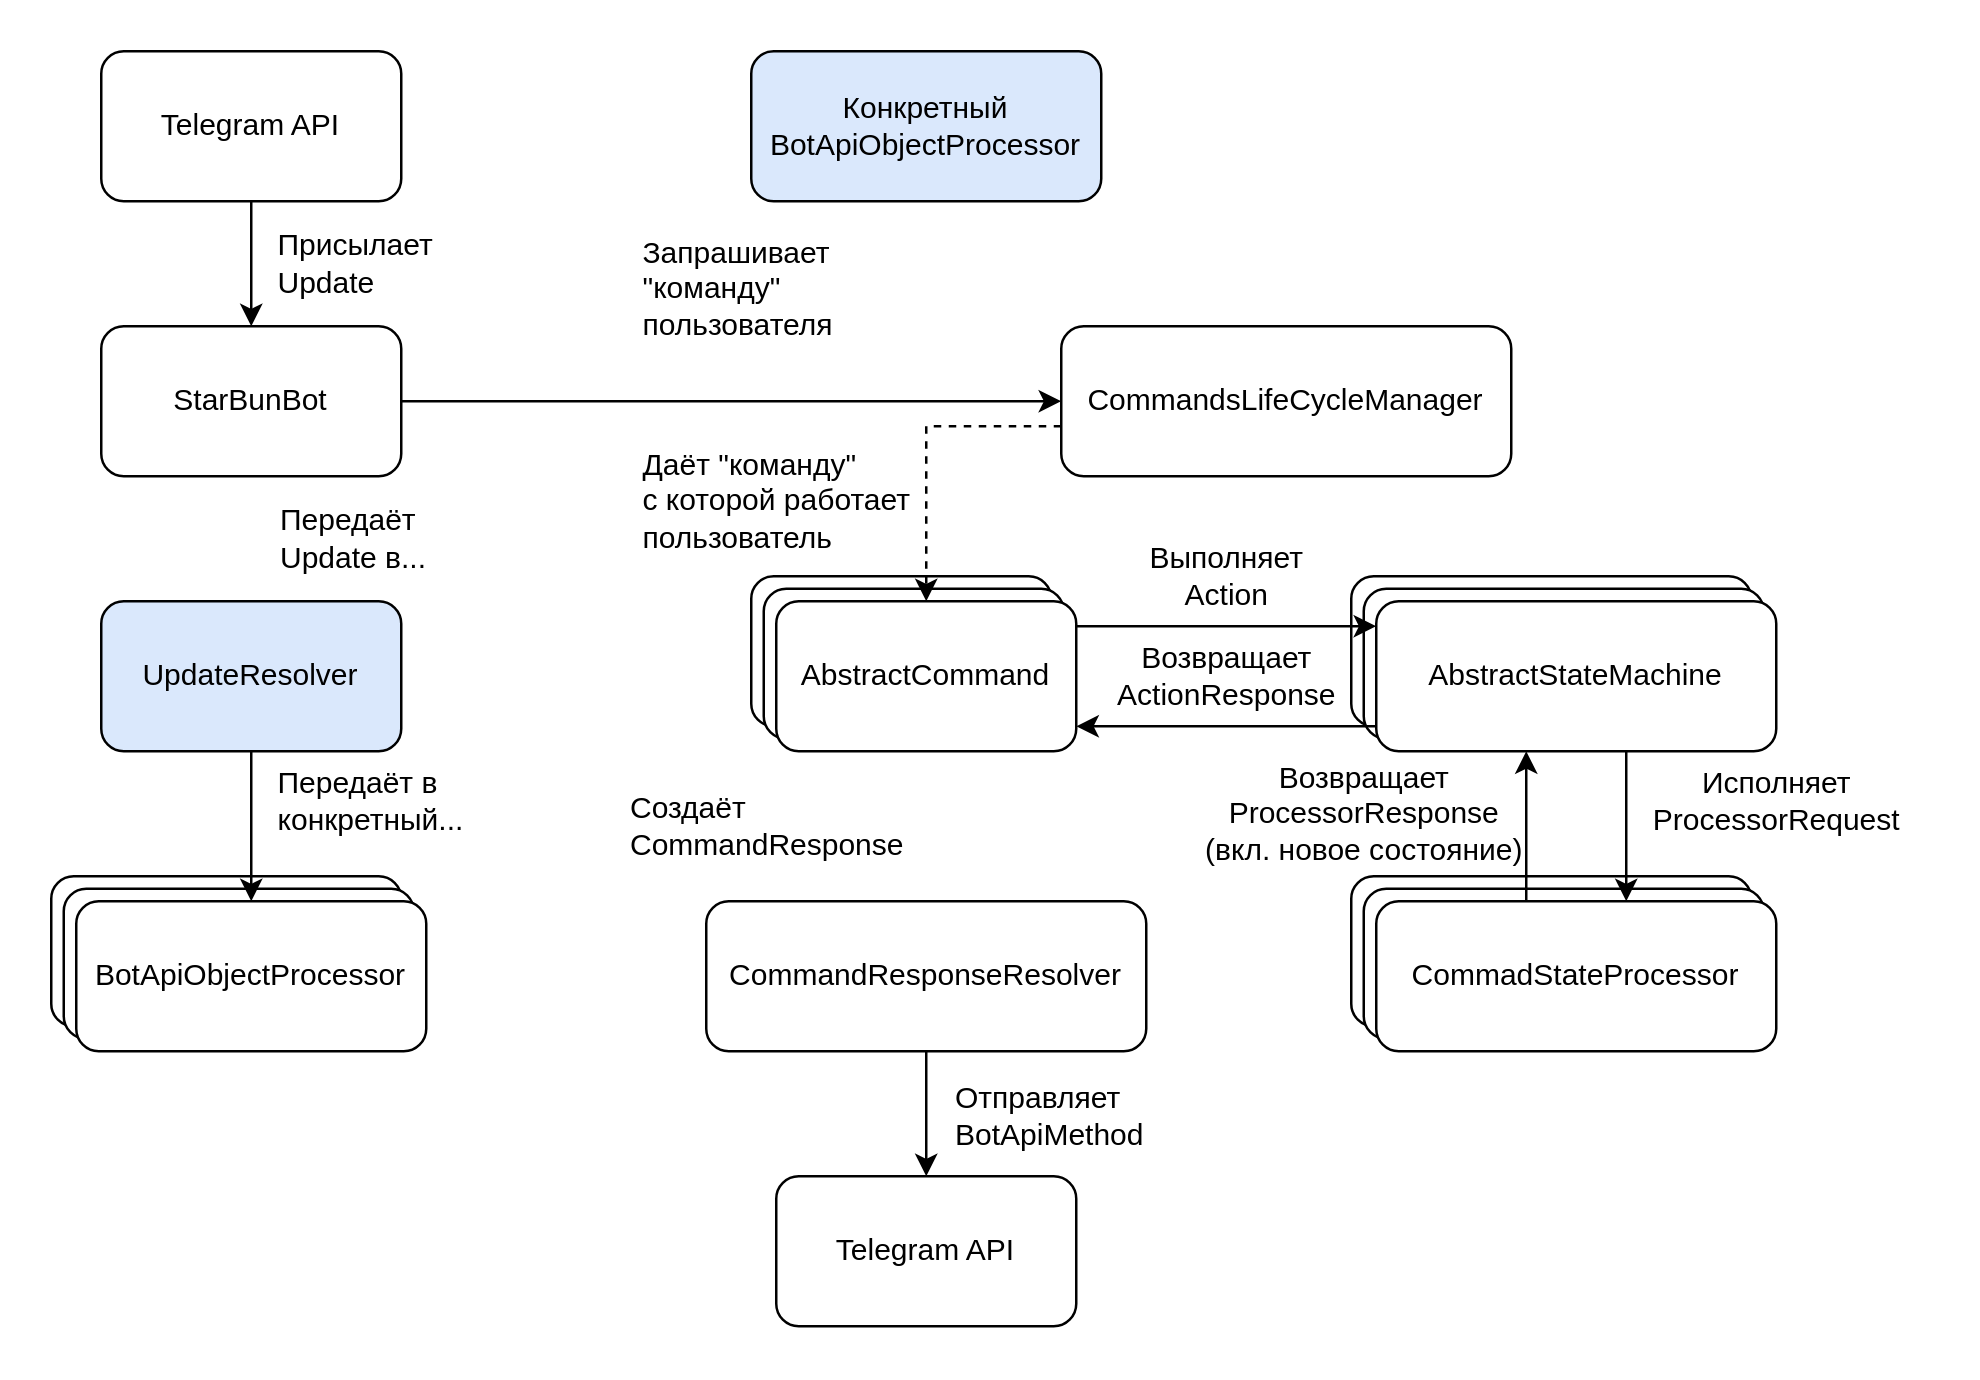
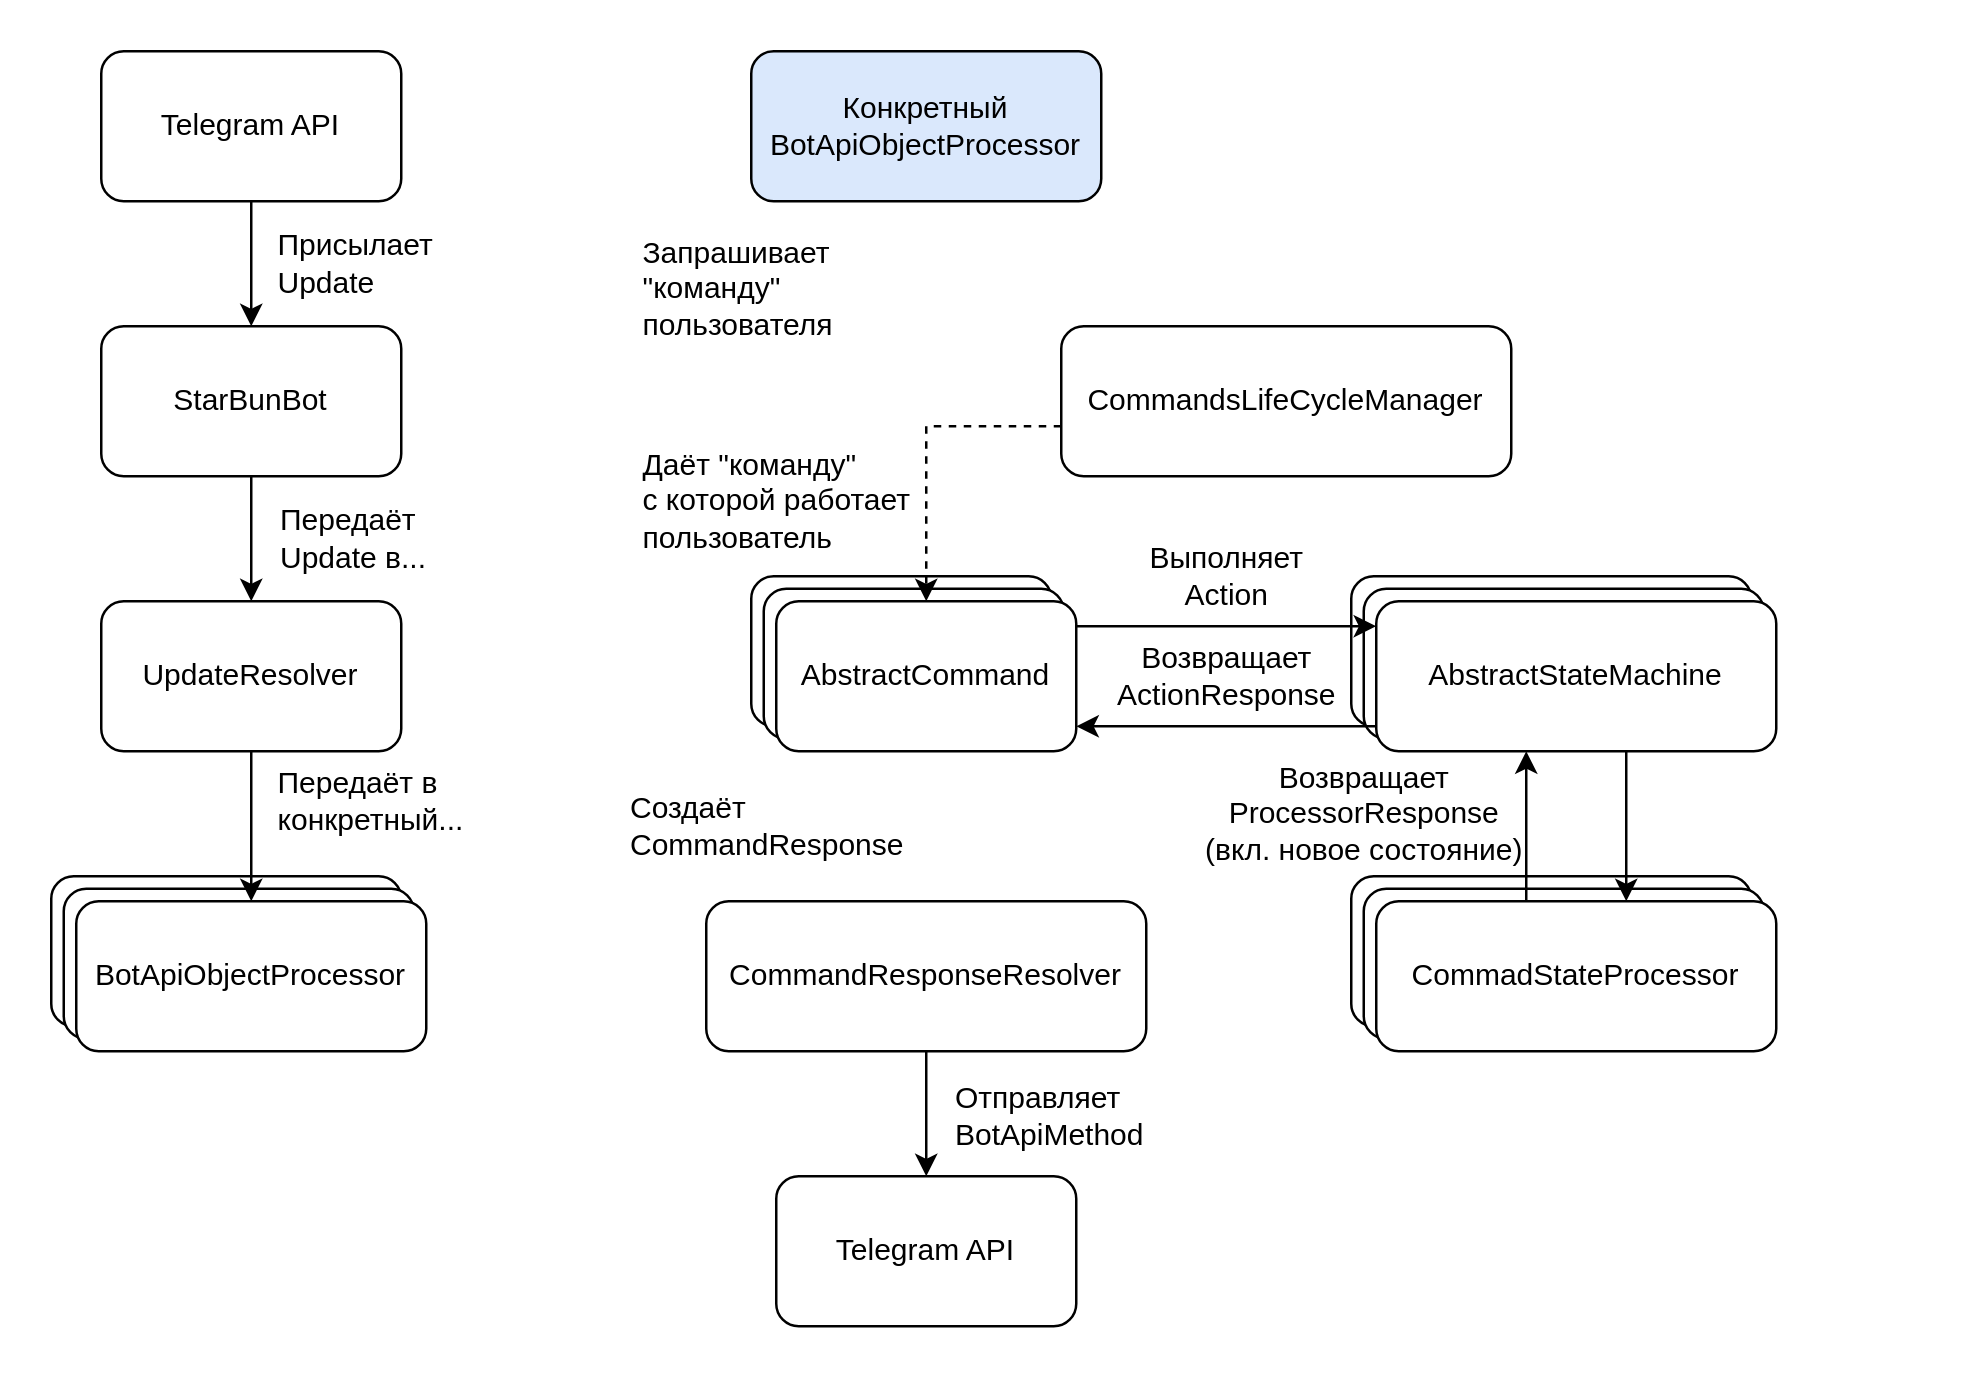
edge "StarBunBot" -> "CommandsLifeCycleManager": now "StarBunBot" -> "UpdateResolver"
node "UpdateResolver": fillcolor #dae8fc -> #ffffff
node "Исполняет ProcessorRequest": removed
